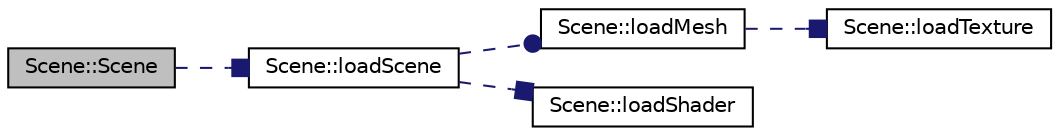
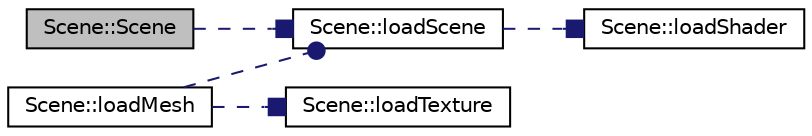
edge "Scene::loadScene" -> "Scene::loadMesh": reversed
